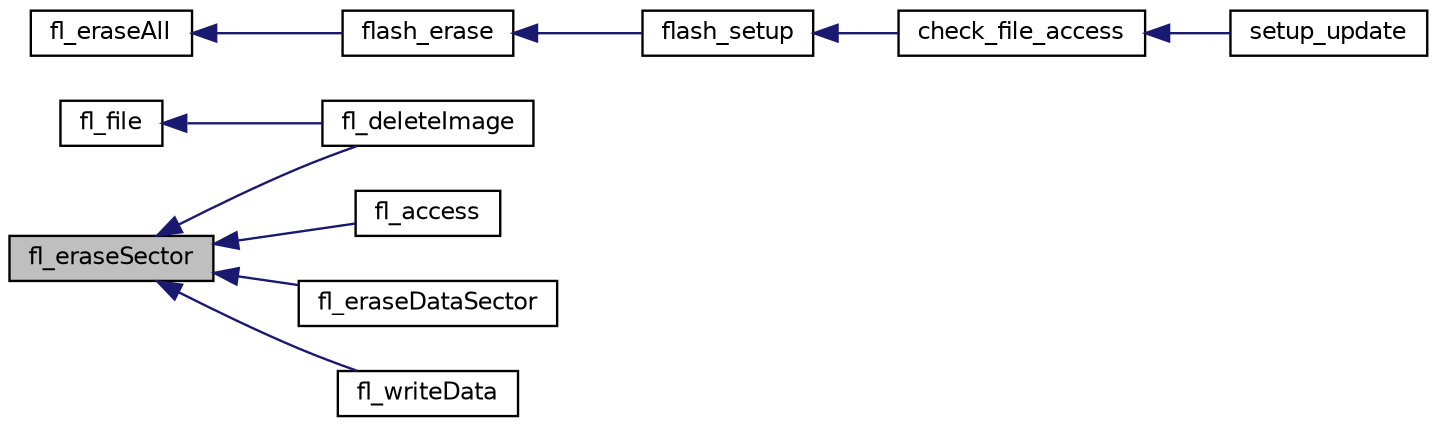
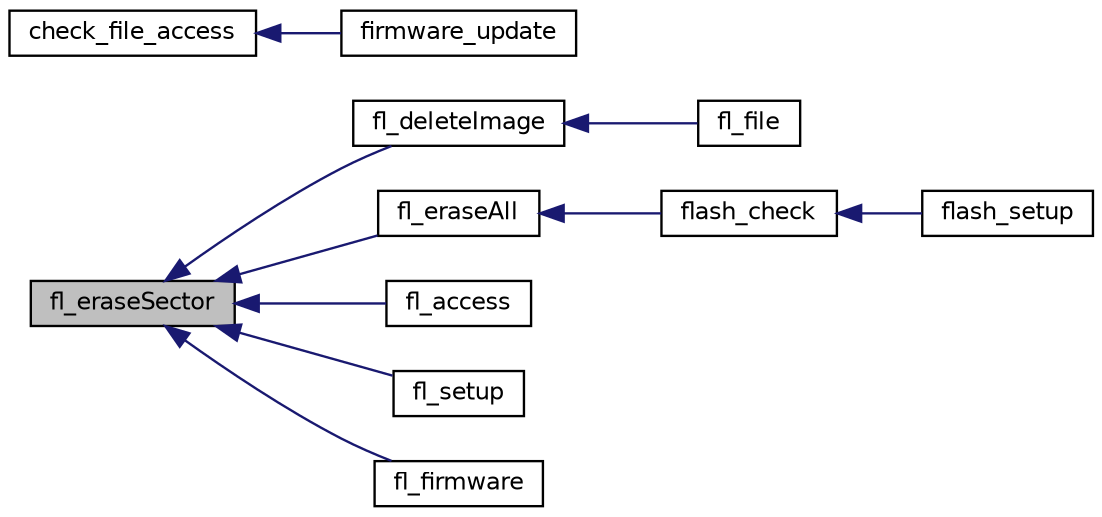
node "flash_erase": label "flash_erase" -> "flash_check"
edge "check_file_access" -> "flash_setup": removed
node "setup_update": label "setup_update" -> "firmware_update"
edge "fl_deleteImage" -> "fl_file": reversed
edge "fl_eraseAll" -> "fl_eraseSector": added
node "fl_eraseDataSector": label "fl_eraseDataSector" -> "fl_setup"
node "fl_writeData": label "fl_writeData" -> "fl_firmware"
